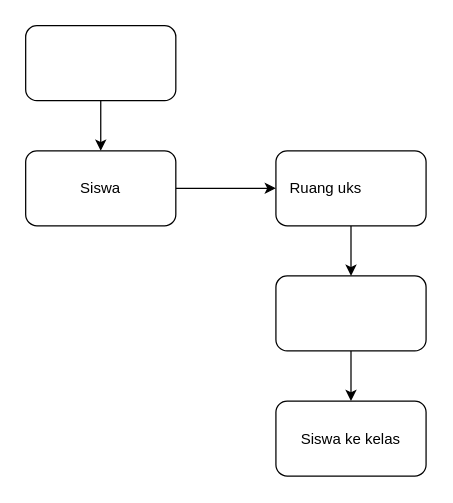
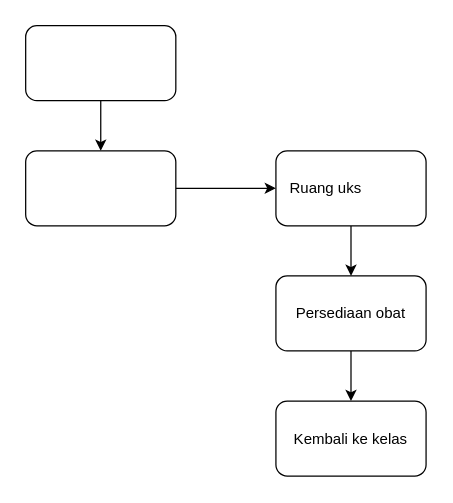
node "Siswa": removed
node "Persediaan obat": added
node "Siswa ke kelas": label "Siswa ke kelas" -> "Kembali ke kelas"
